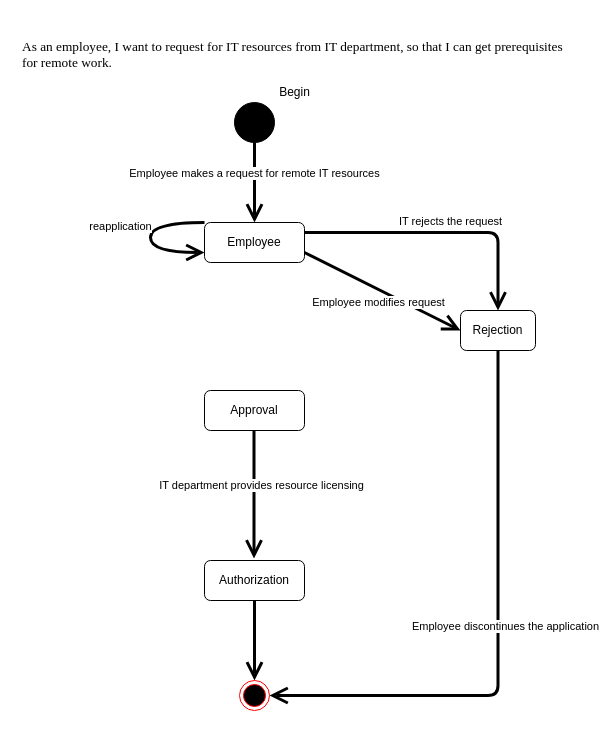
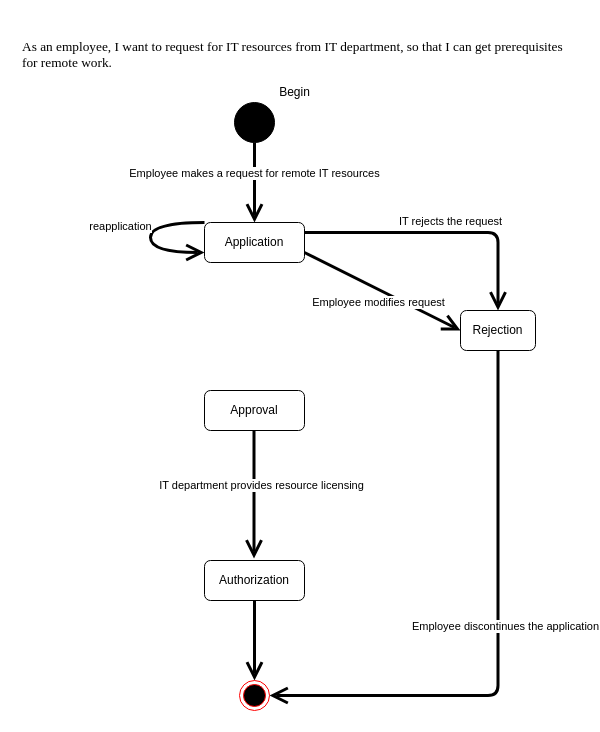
node "Employee": label "Employee" -> "Application"
